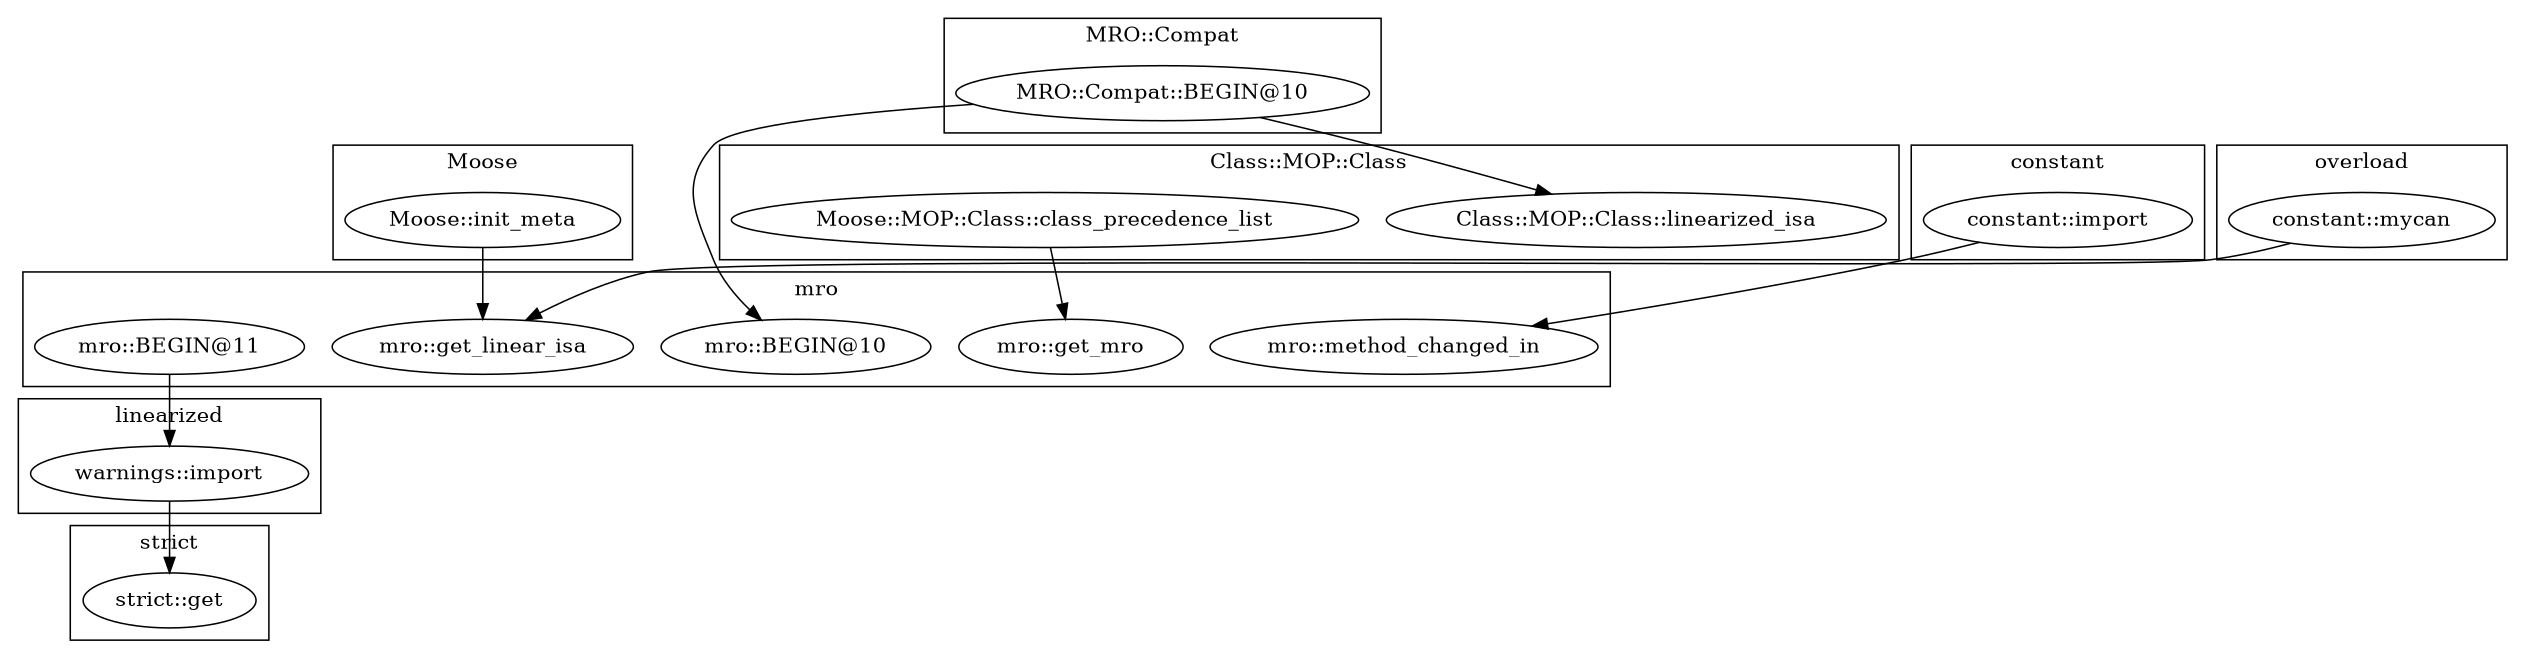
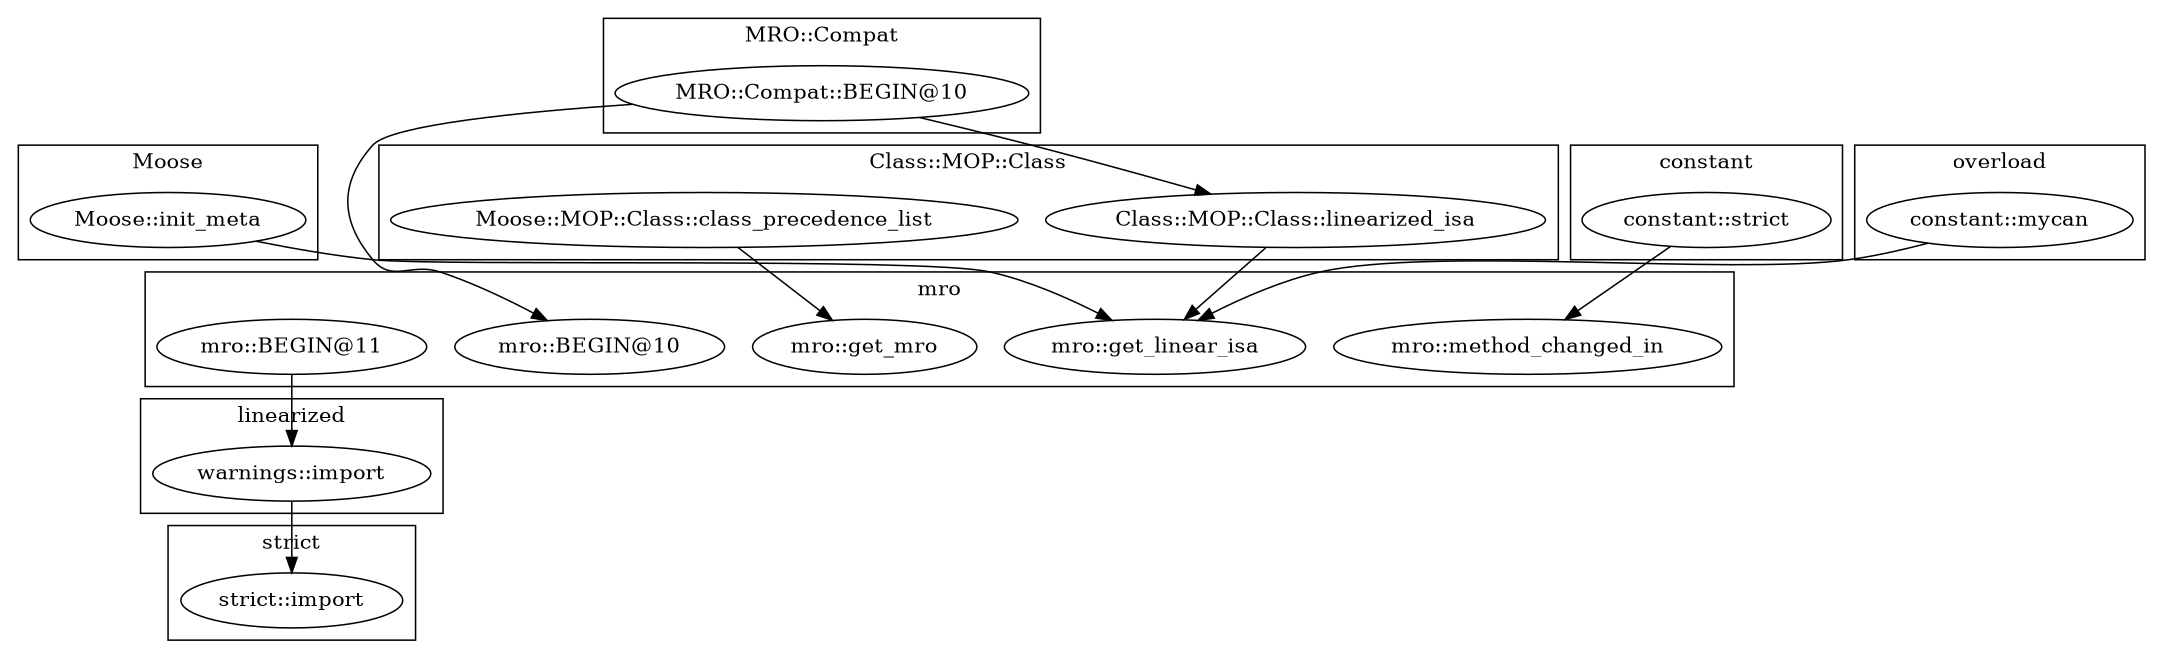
node "constant::import": label "constant::import" -> "constant::strict"
edge "Class::MOP::Class::linearized_isa" -> "mro::get_linear_isa": added
node "strict::get": label "strict::get" -> "strict::import"
